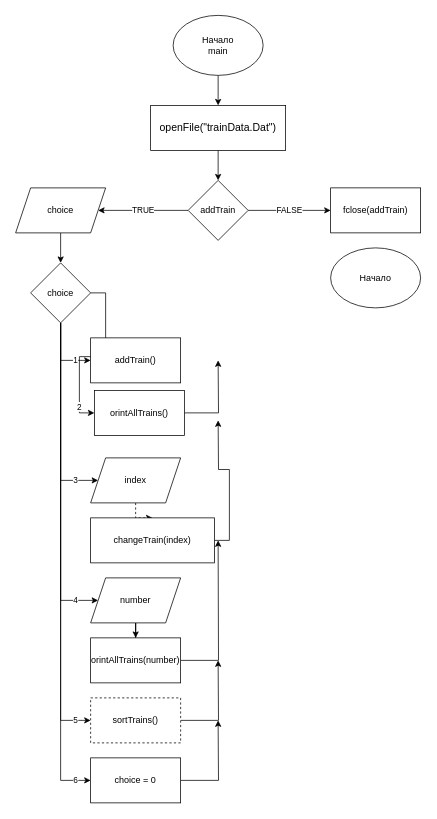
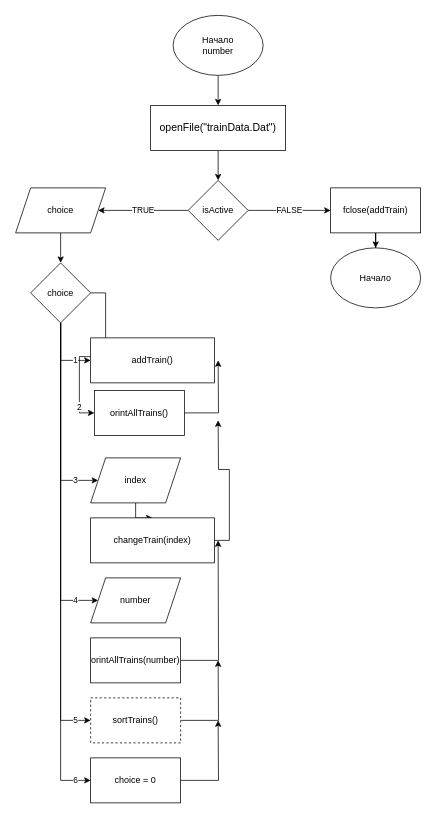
node "Начало main": label "Начало main" -> "Начало number"
node "addTrain": label "addTrain" -> "isActive"
edge "fclose(addTrain)" -> "Начало": added
node "addTrain()": size 90x45 -> 124x45
edge "index" -> "changeTrain(index)": style dashed -> solid
edge "number" -> "orintAllTrains(number)": removed
